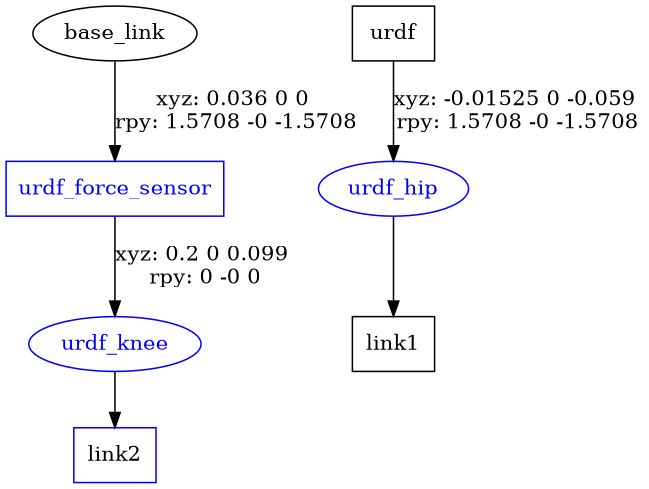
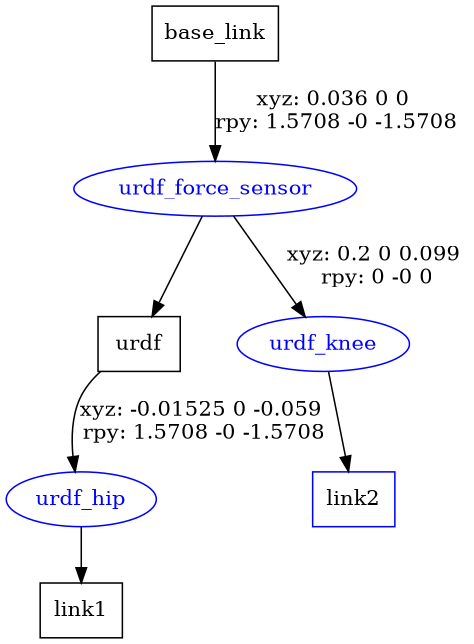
node "base_link": shape ellipse -> box
node "urdf_force_sensor": shape box -> ellipse
edge "urdf_force_sensor" -> "urdf": added
